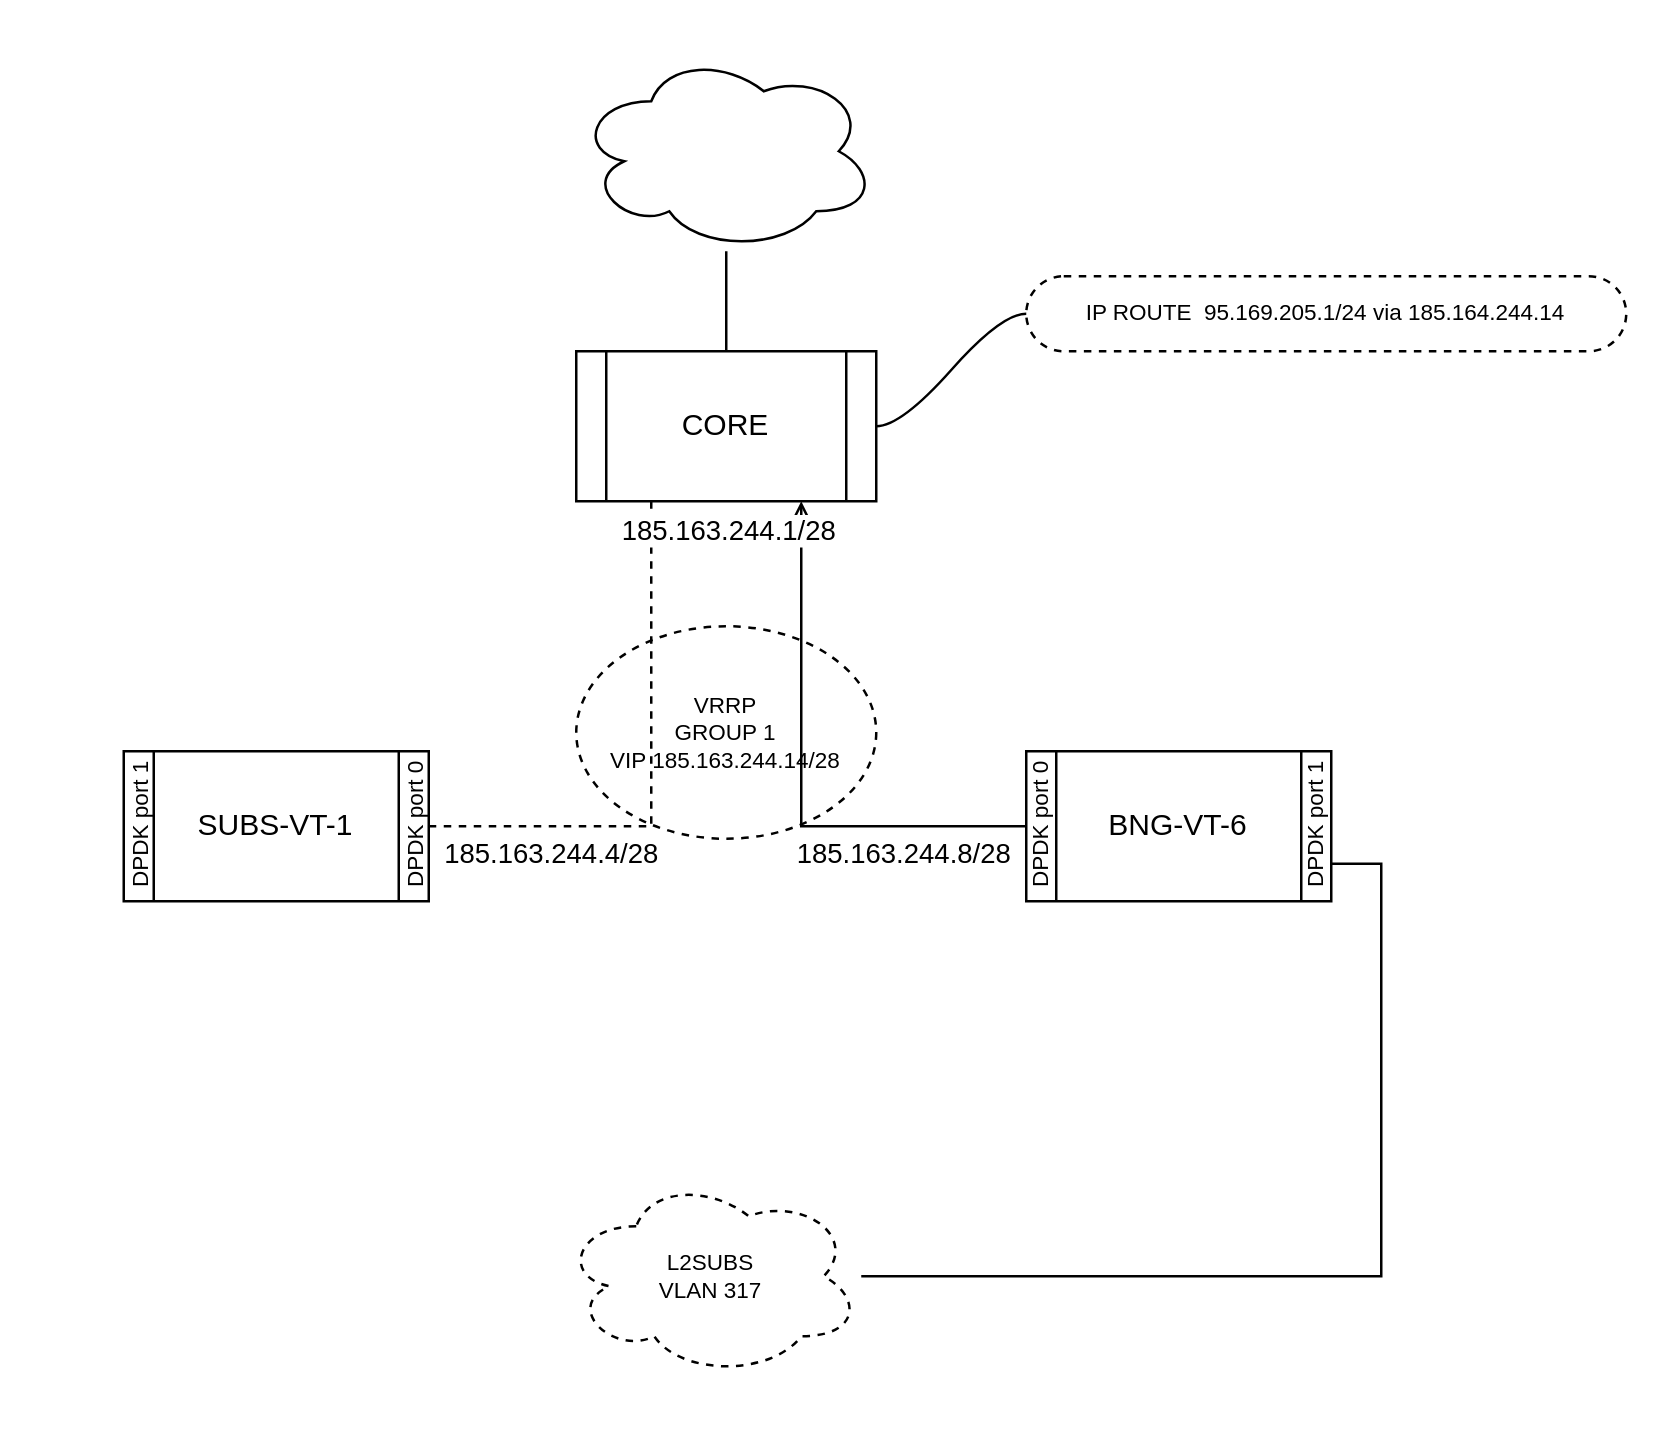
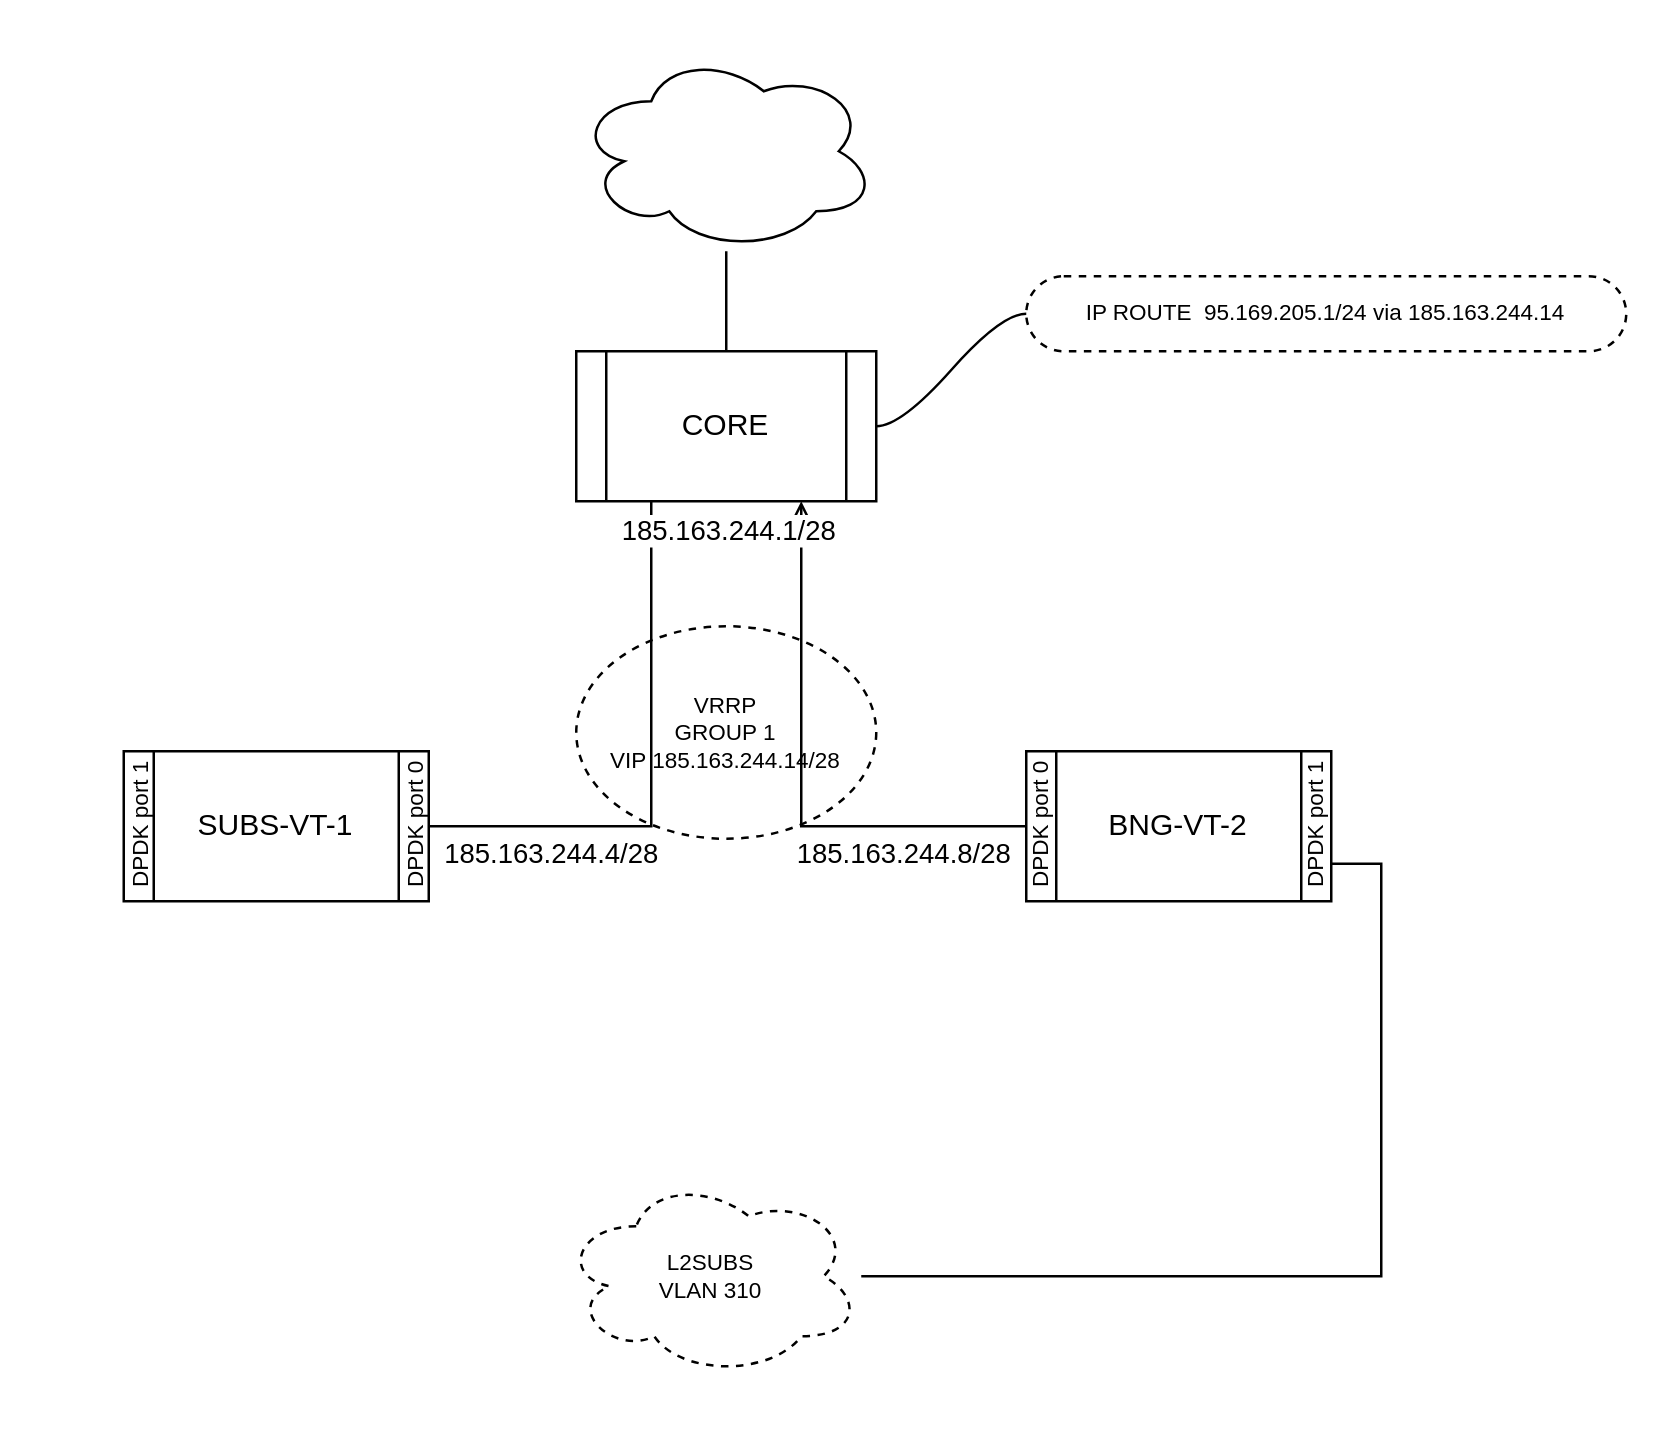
node "IP ROUTE 95.169.205.1/24 via 185.164.244.14": label "IP ROUTE 95.169.205.1/24 via 185.164.244.14" -> "IP ROUTE 95.169.205.1/24 via 185.163.244.14"
edge "CORE" -- "SUBS-VT-1": style dashed -> solid
node "BNG-VT-6": label "BNG-VT-6" -> "BNG-VT-2"
node "L2SUBS VLAN 317": label "L2SUBS VLAN 317" -> "L2SUBS VLAN 310"
